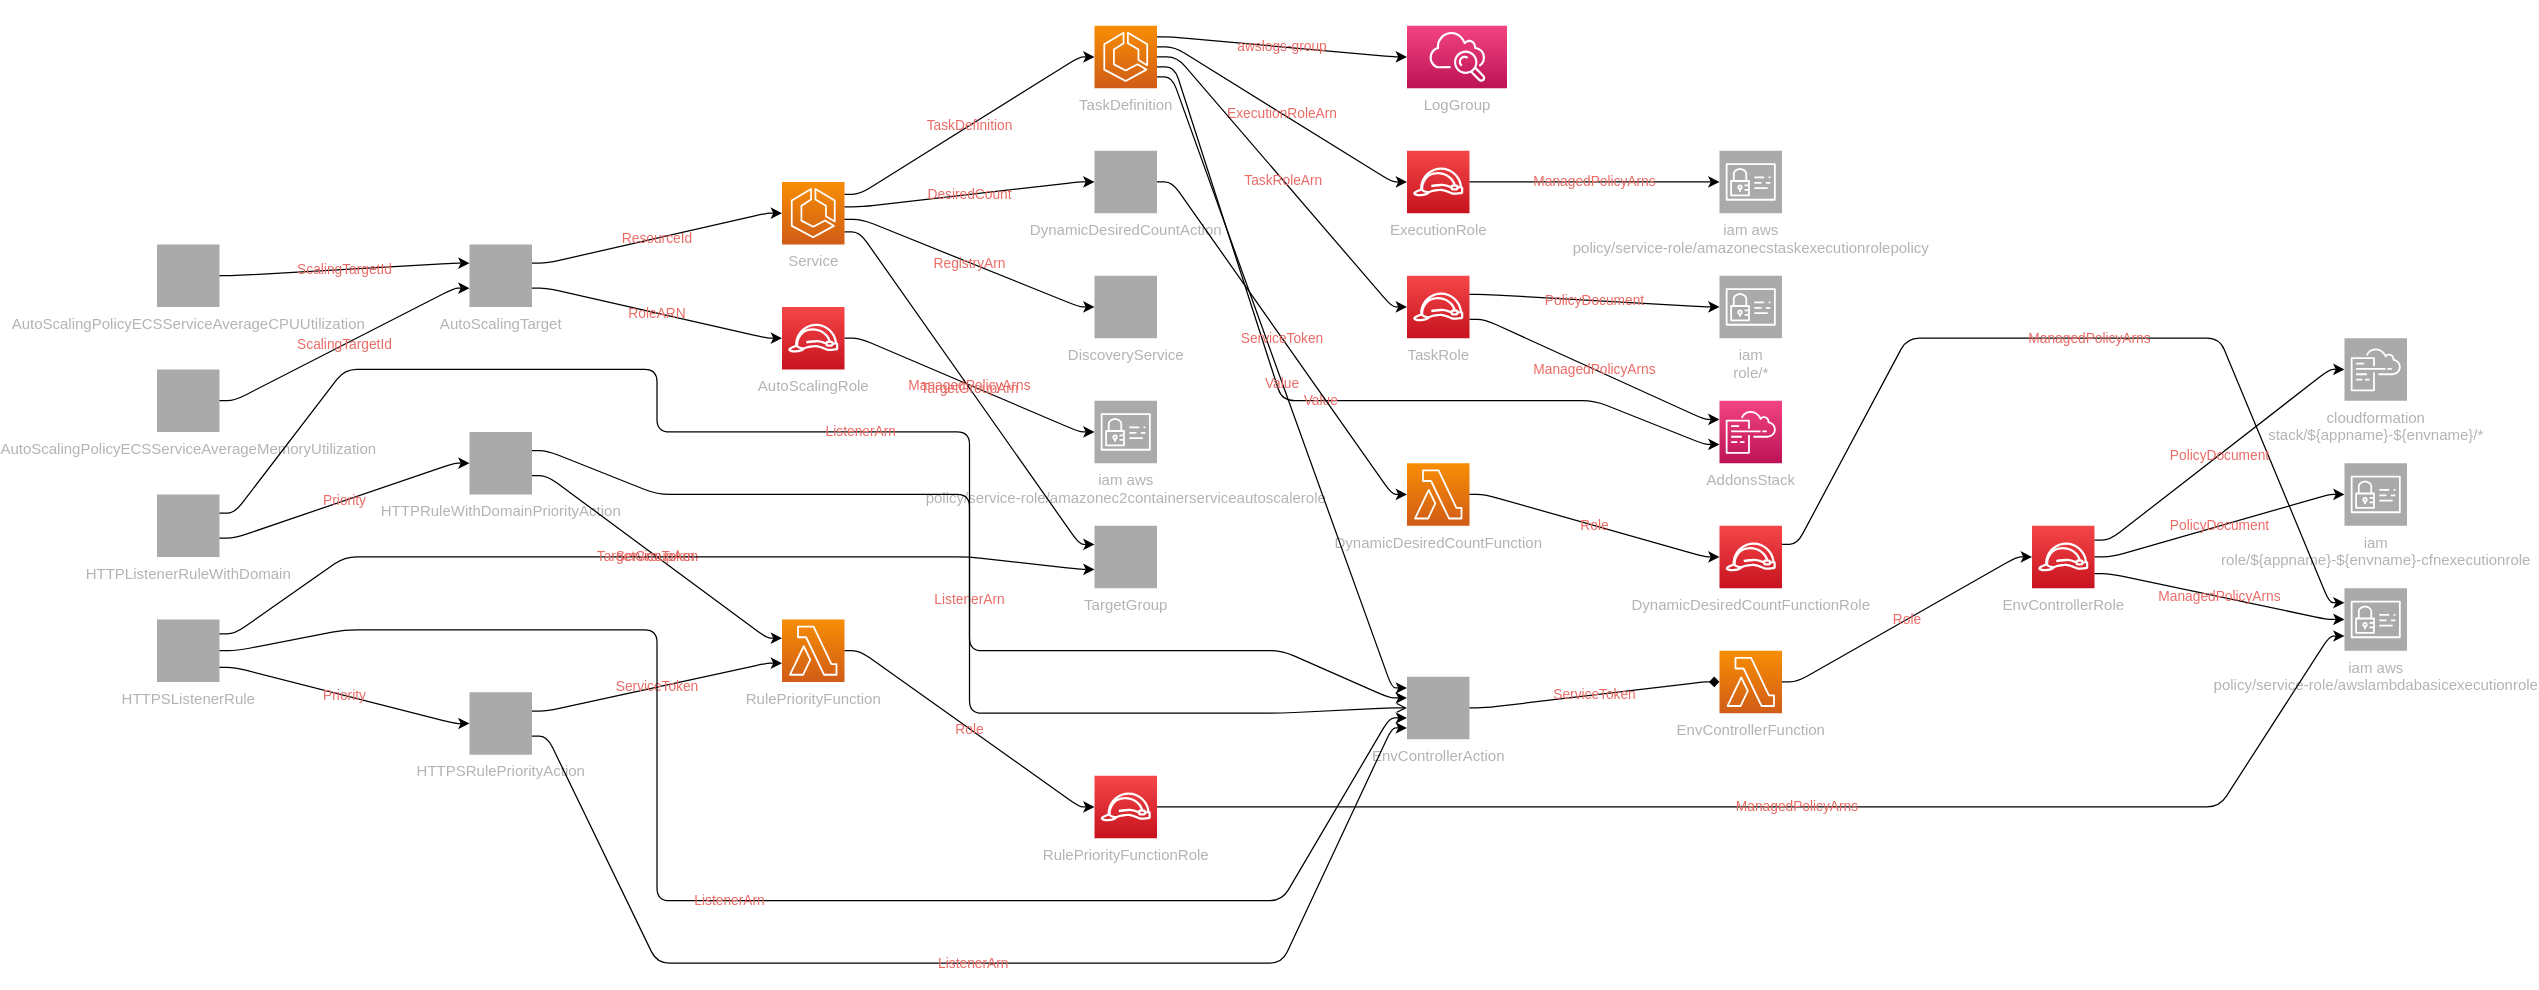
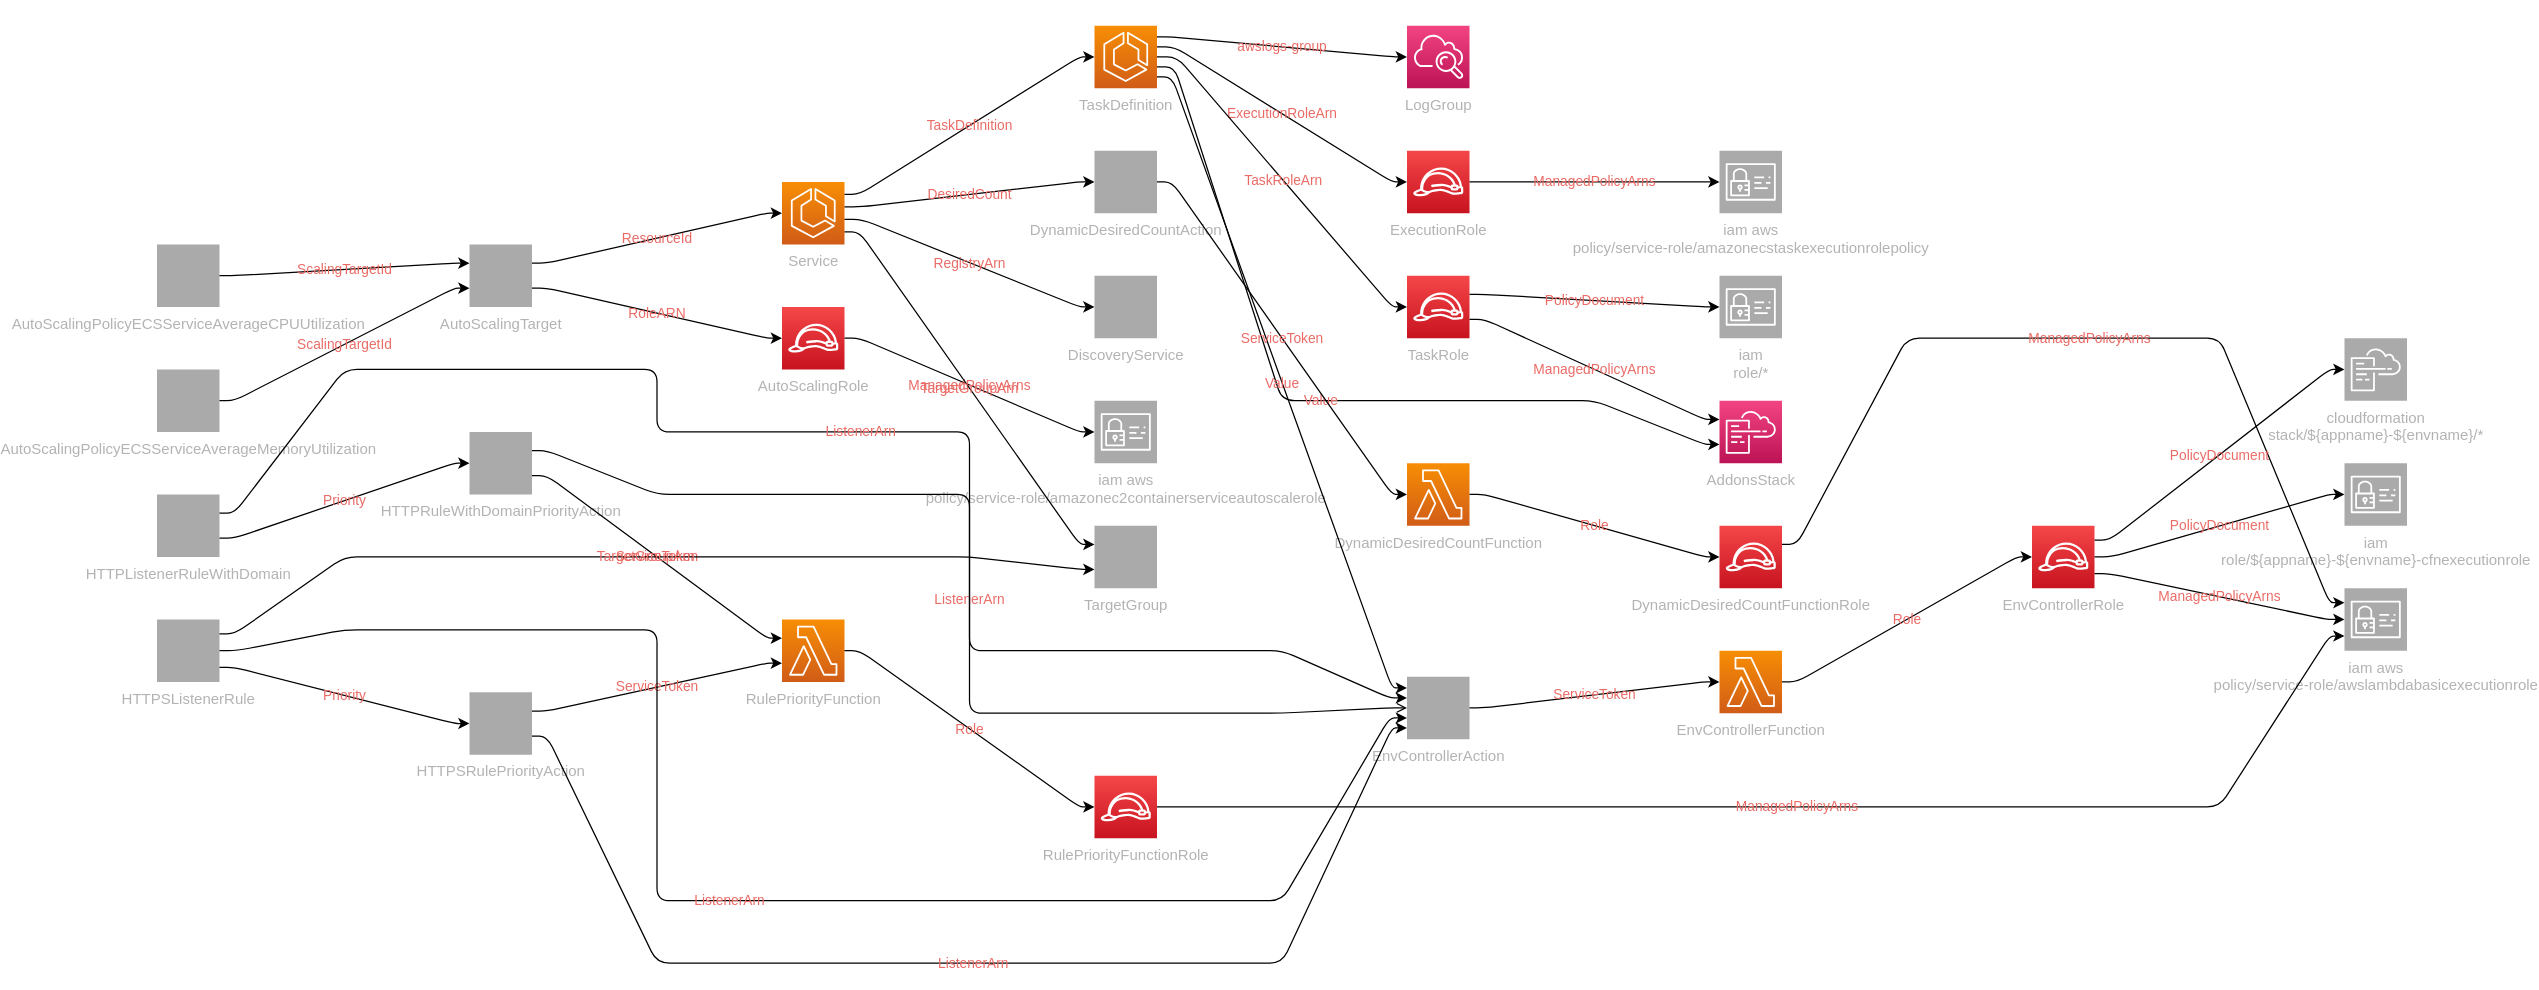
node "LogGroup": size 100x63 -> 63x63
edge "EnvControllerAction" -> "EnvControllerFunction": arrowhead diamond -> classic
